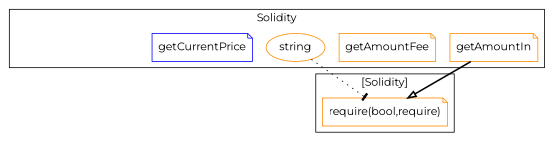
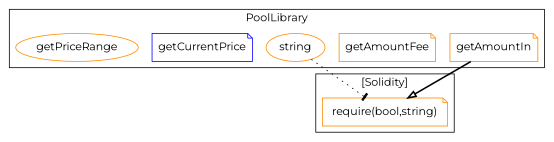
cluster "Solidity": label "Solidity" -> "PoolLibrary"
node "getPriceRange": added
node "require(bool,require)": label "require(bool,require)" -> "require(bool,string)"
